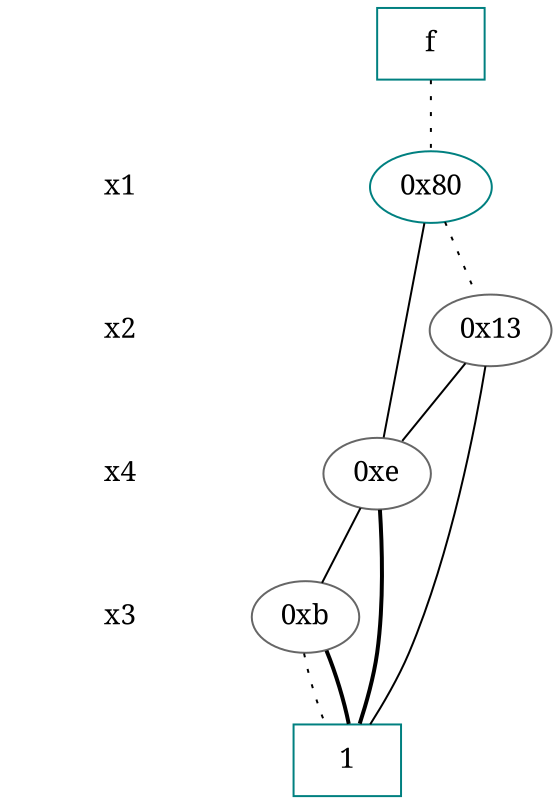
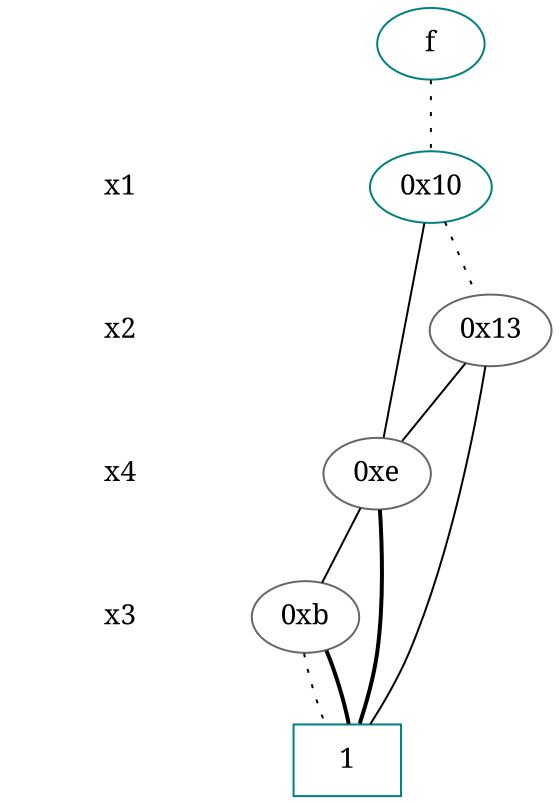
node "f": shape box -> ellipse
node "0x80": label "0x80" -> "0x10"
